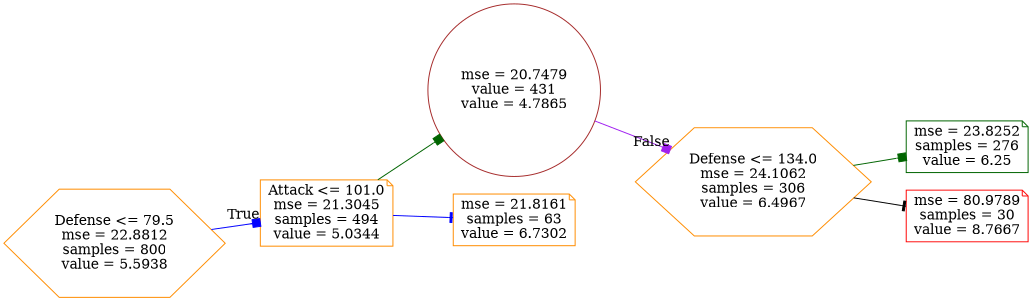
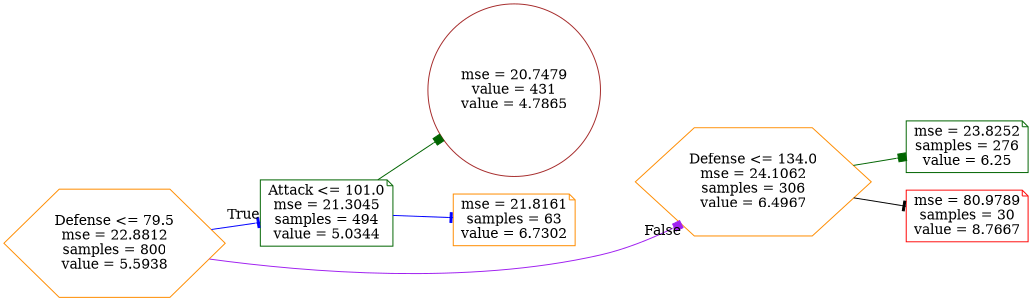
edge "mse = 20.7479 value = 431 value = 4.7865" -> "Defense <= 134.0 mse = 24.1062 samples = 306 value = 6.4967": now "Defense <= 79.5 mse = 22.8812 samples = 800 value = 5.5938" -> "Defense <= 134.0 mse = 24.1062 samples = 306 value = 6.4967"
node "Attack <= 101.0 mse = 21.3045 samples = 494 value = 5.0344": color darkorange -> darkgreen
edge "Defense <= 79.5 mse = 22.8812 samples = 800 value = 5.5938" -> "Attack <= 101.0 mse = 21.3045 samples = 494 value = 5.0344": arrowhead box -> tee
